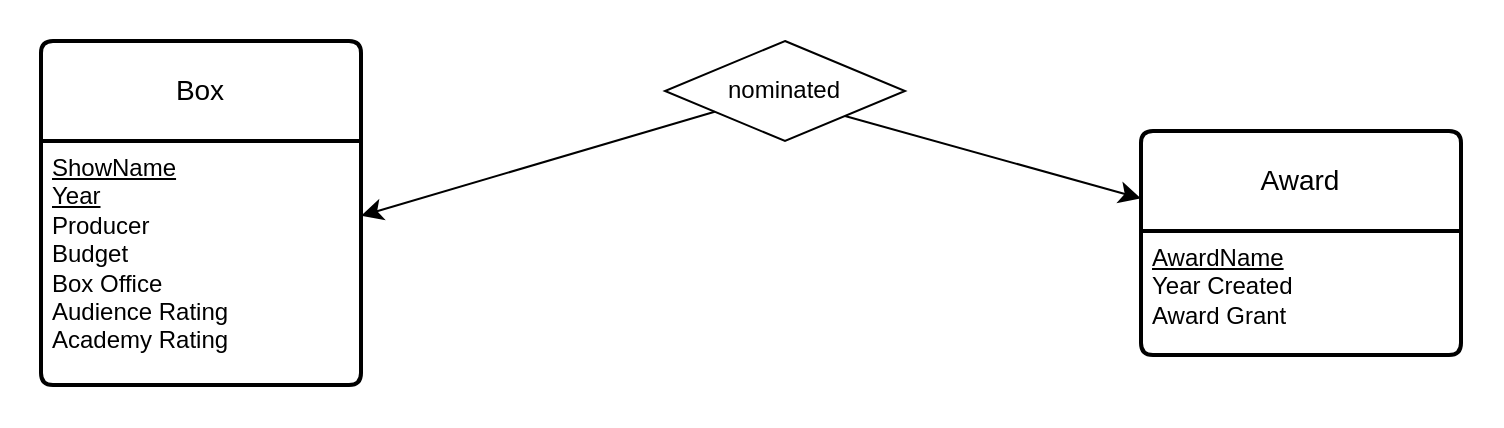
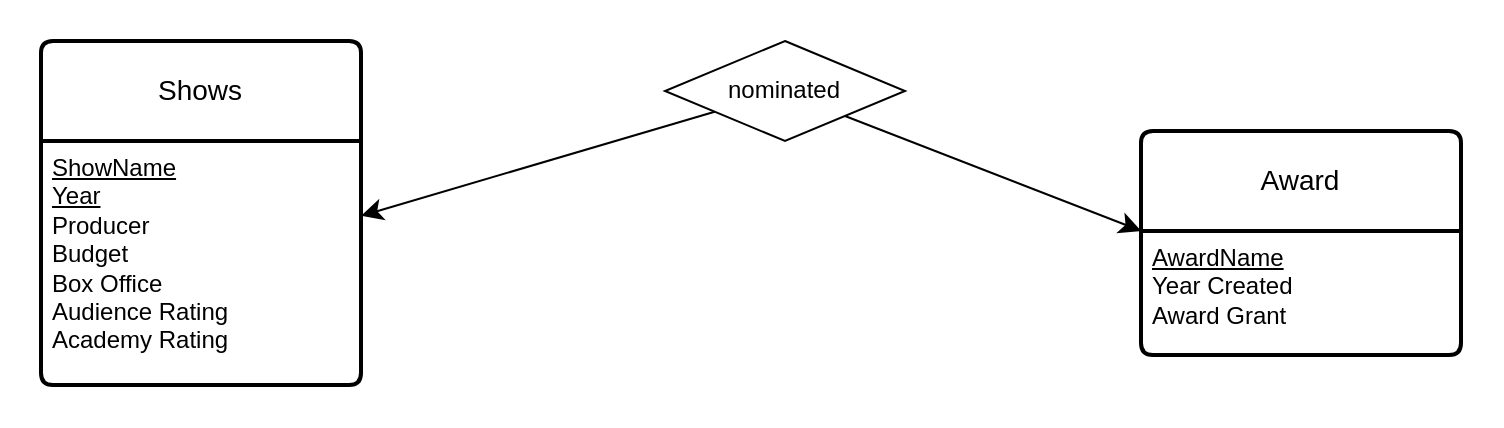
node "Box": label "Box" -> "Shows"
edge "nominated" -> "Award": now "nominated" -> "AwardName Year Created Award Grant"
